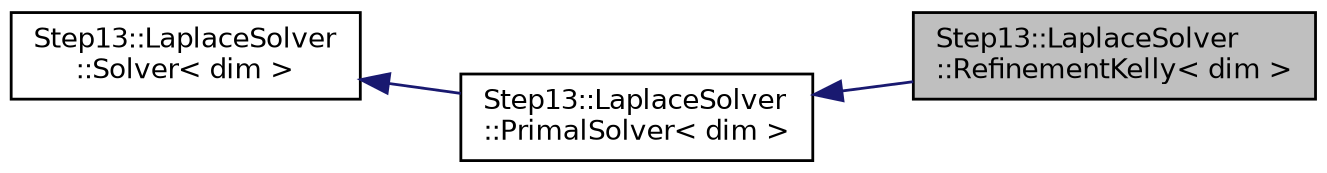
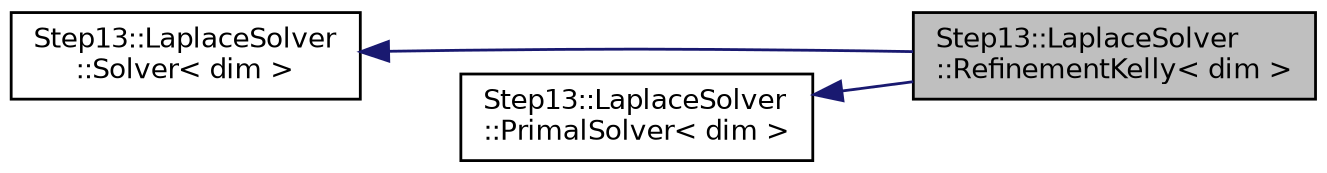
edge "Step13::LaplaceSolver ::PrimalSolver< dim >" -> "Step13::LaplaceSolver ::Solver< dim >": now "Step13::LaplaceSolver ::RefinementKelly< dim >" -> "Step13::LaplaceSolver ::Solver< dim >"
